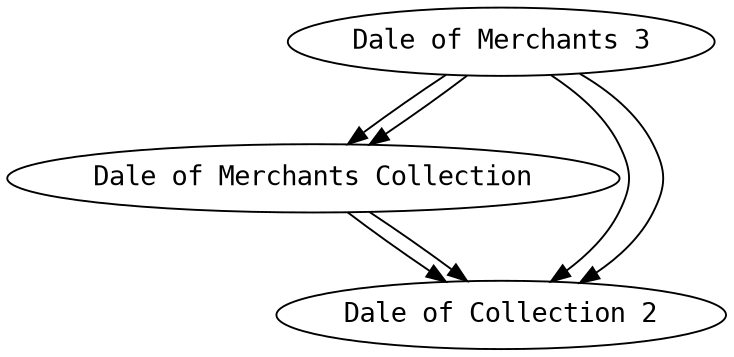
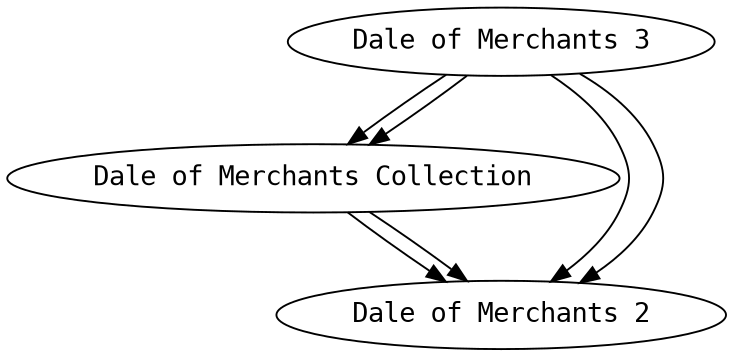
node "Dale of Collection 2": label "Dale of Collection 2" -> "Dale of Merchants 2"
